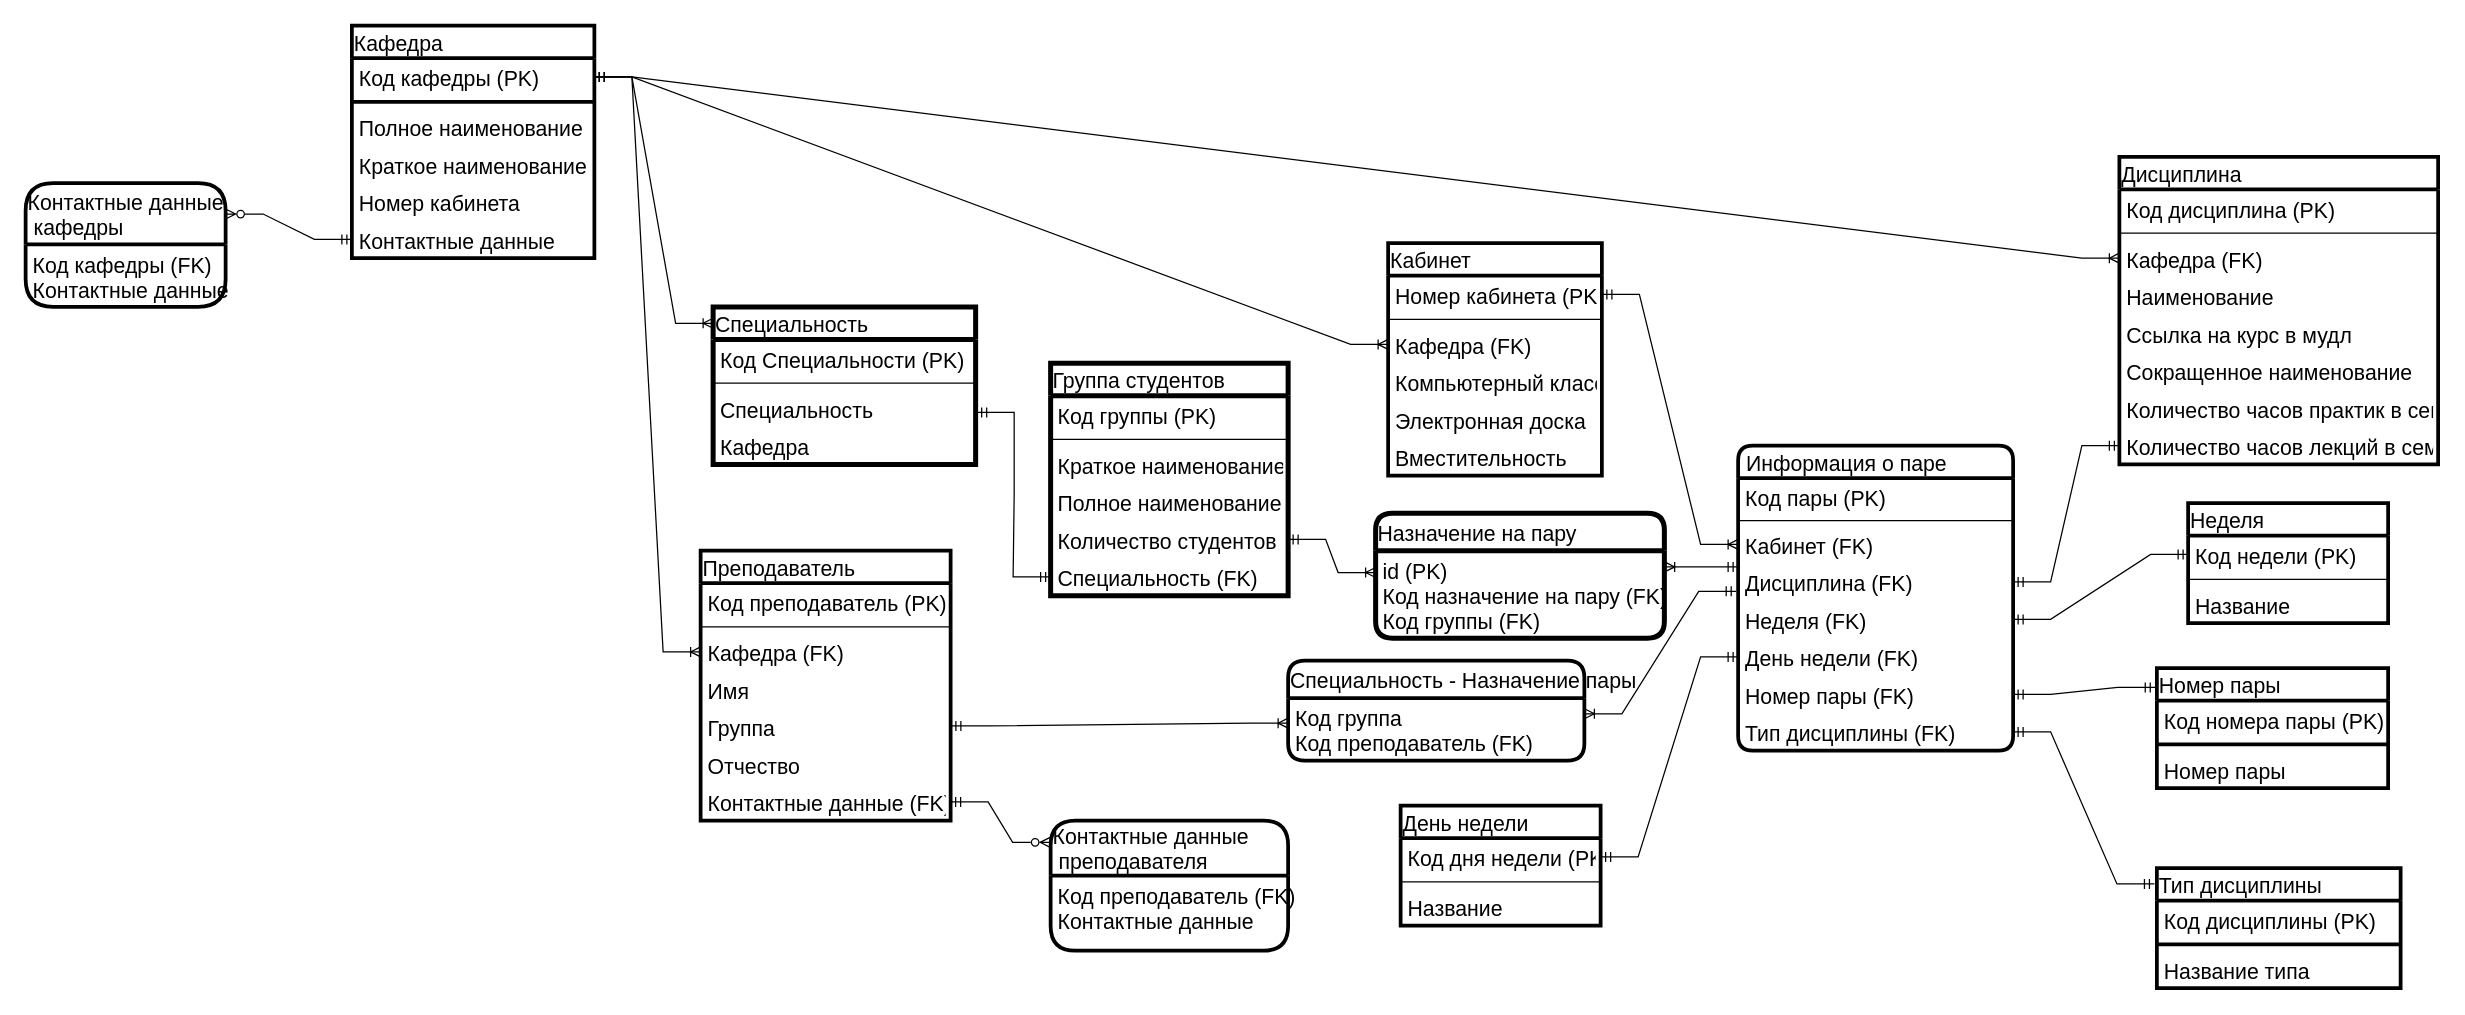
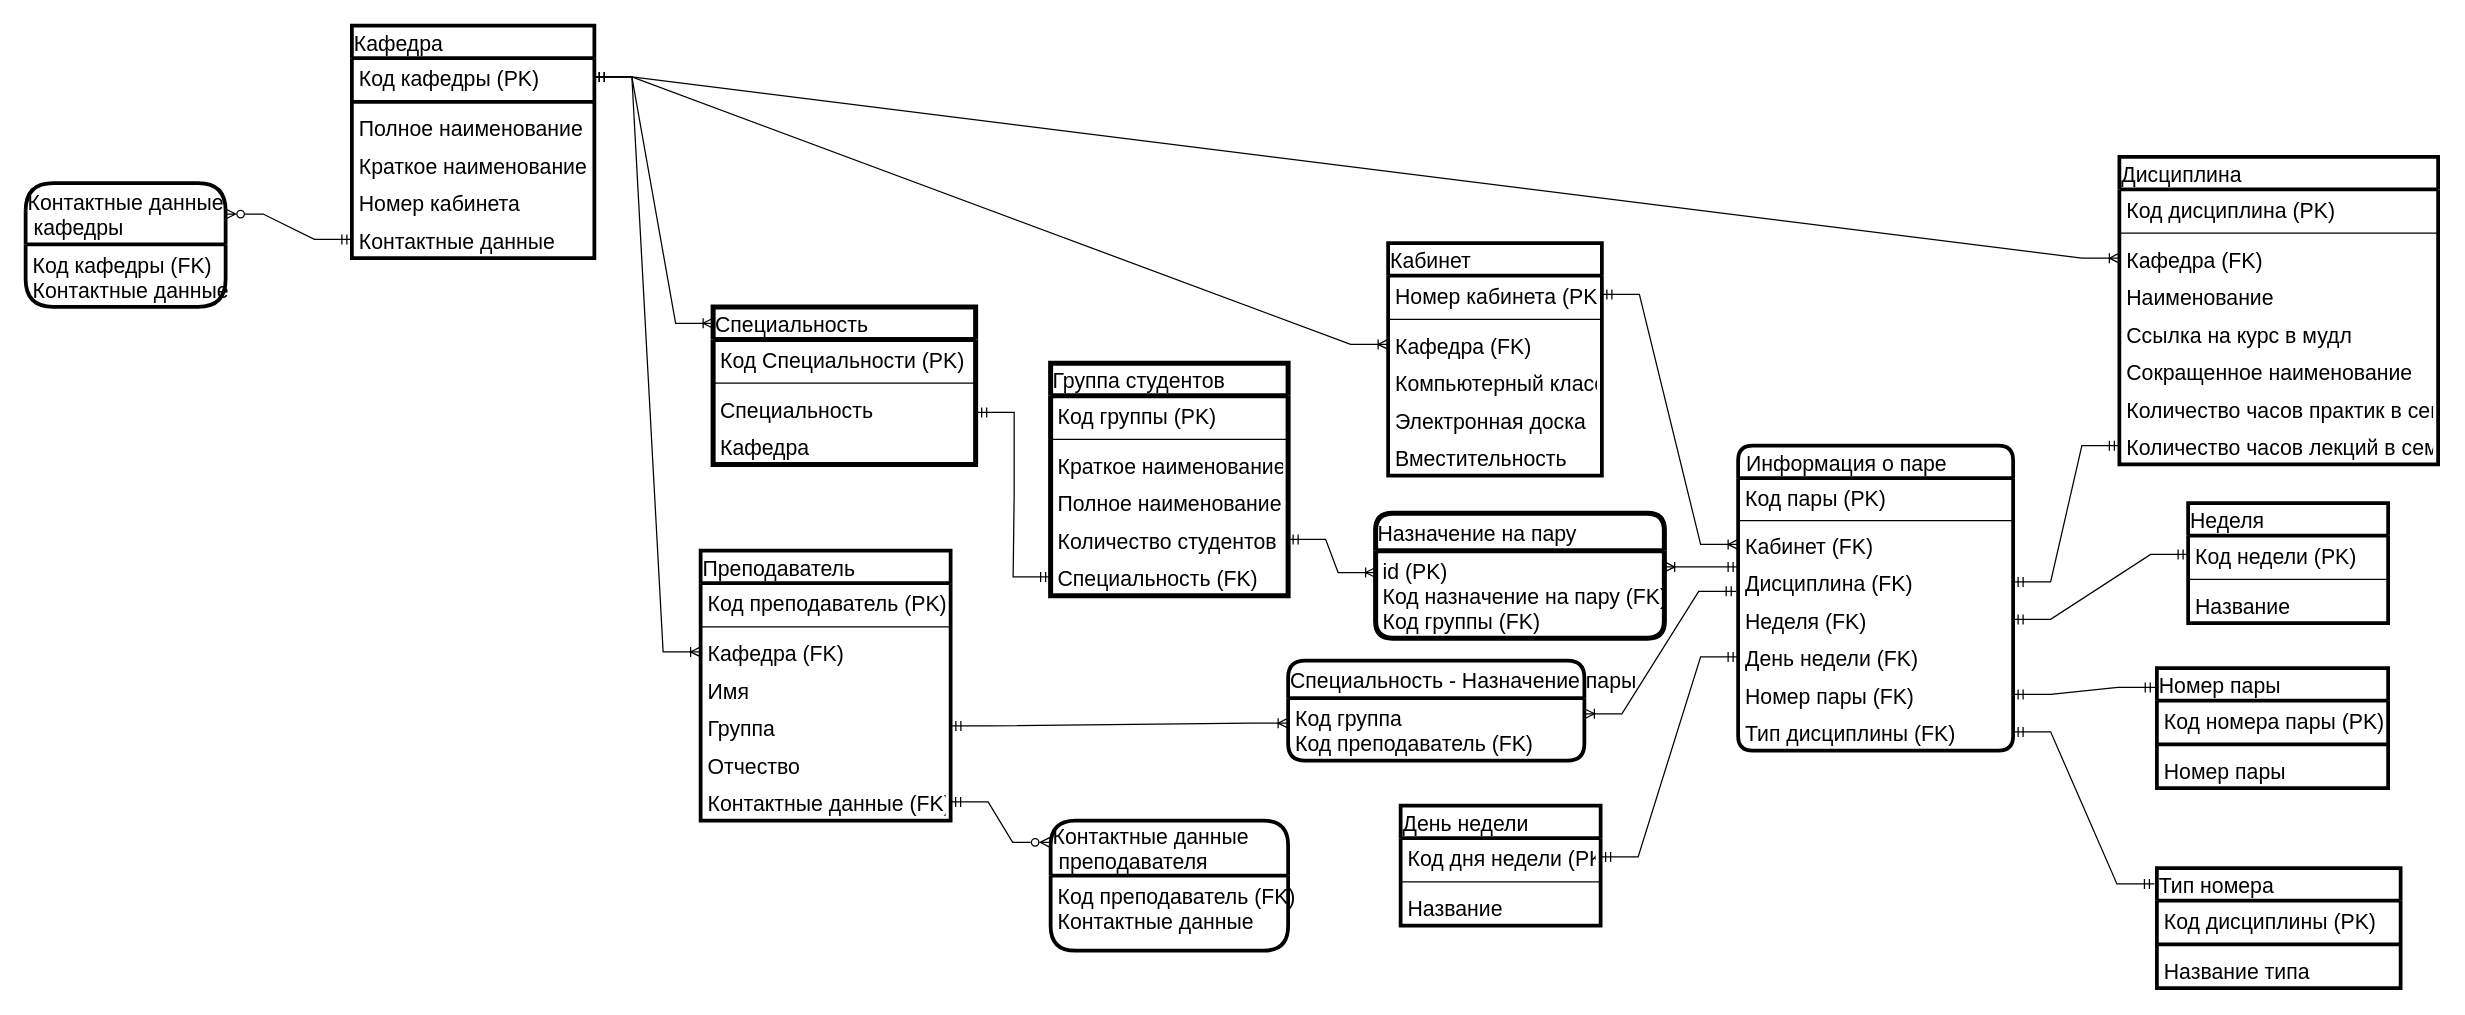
node "Тип дисциплины": label "Тип дисциплины" -> "Тип номера"
